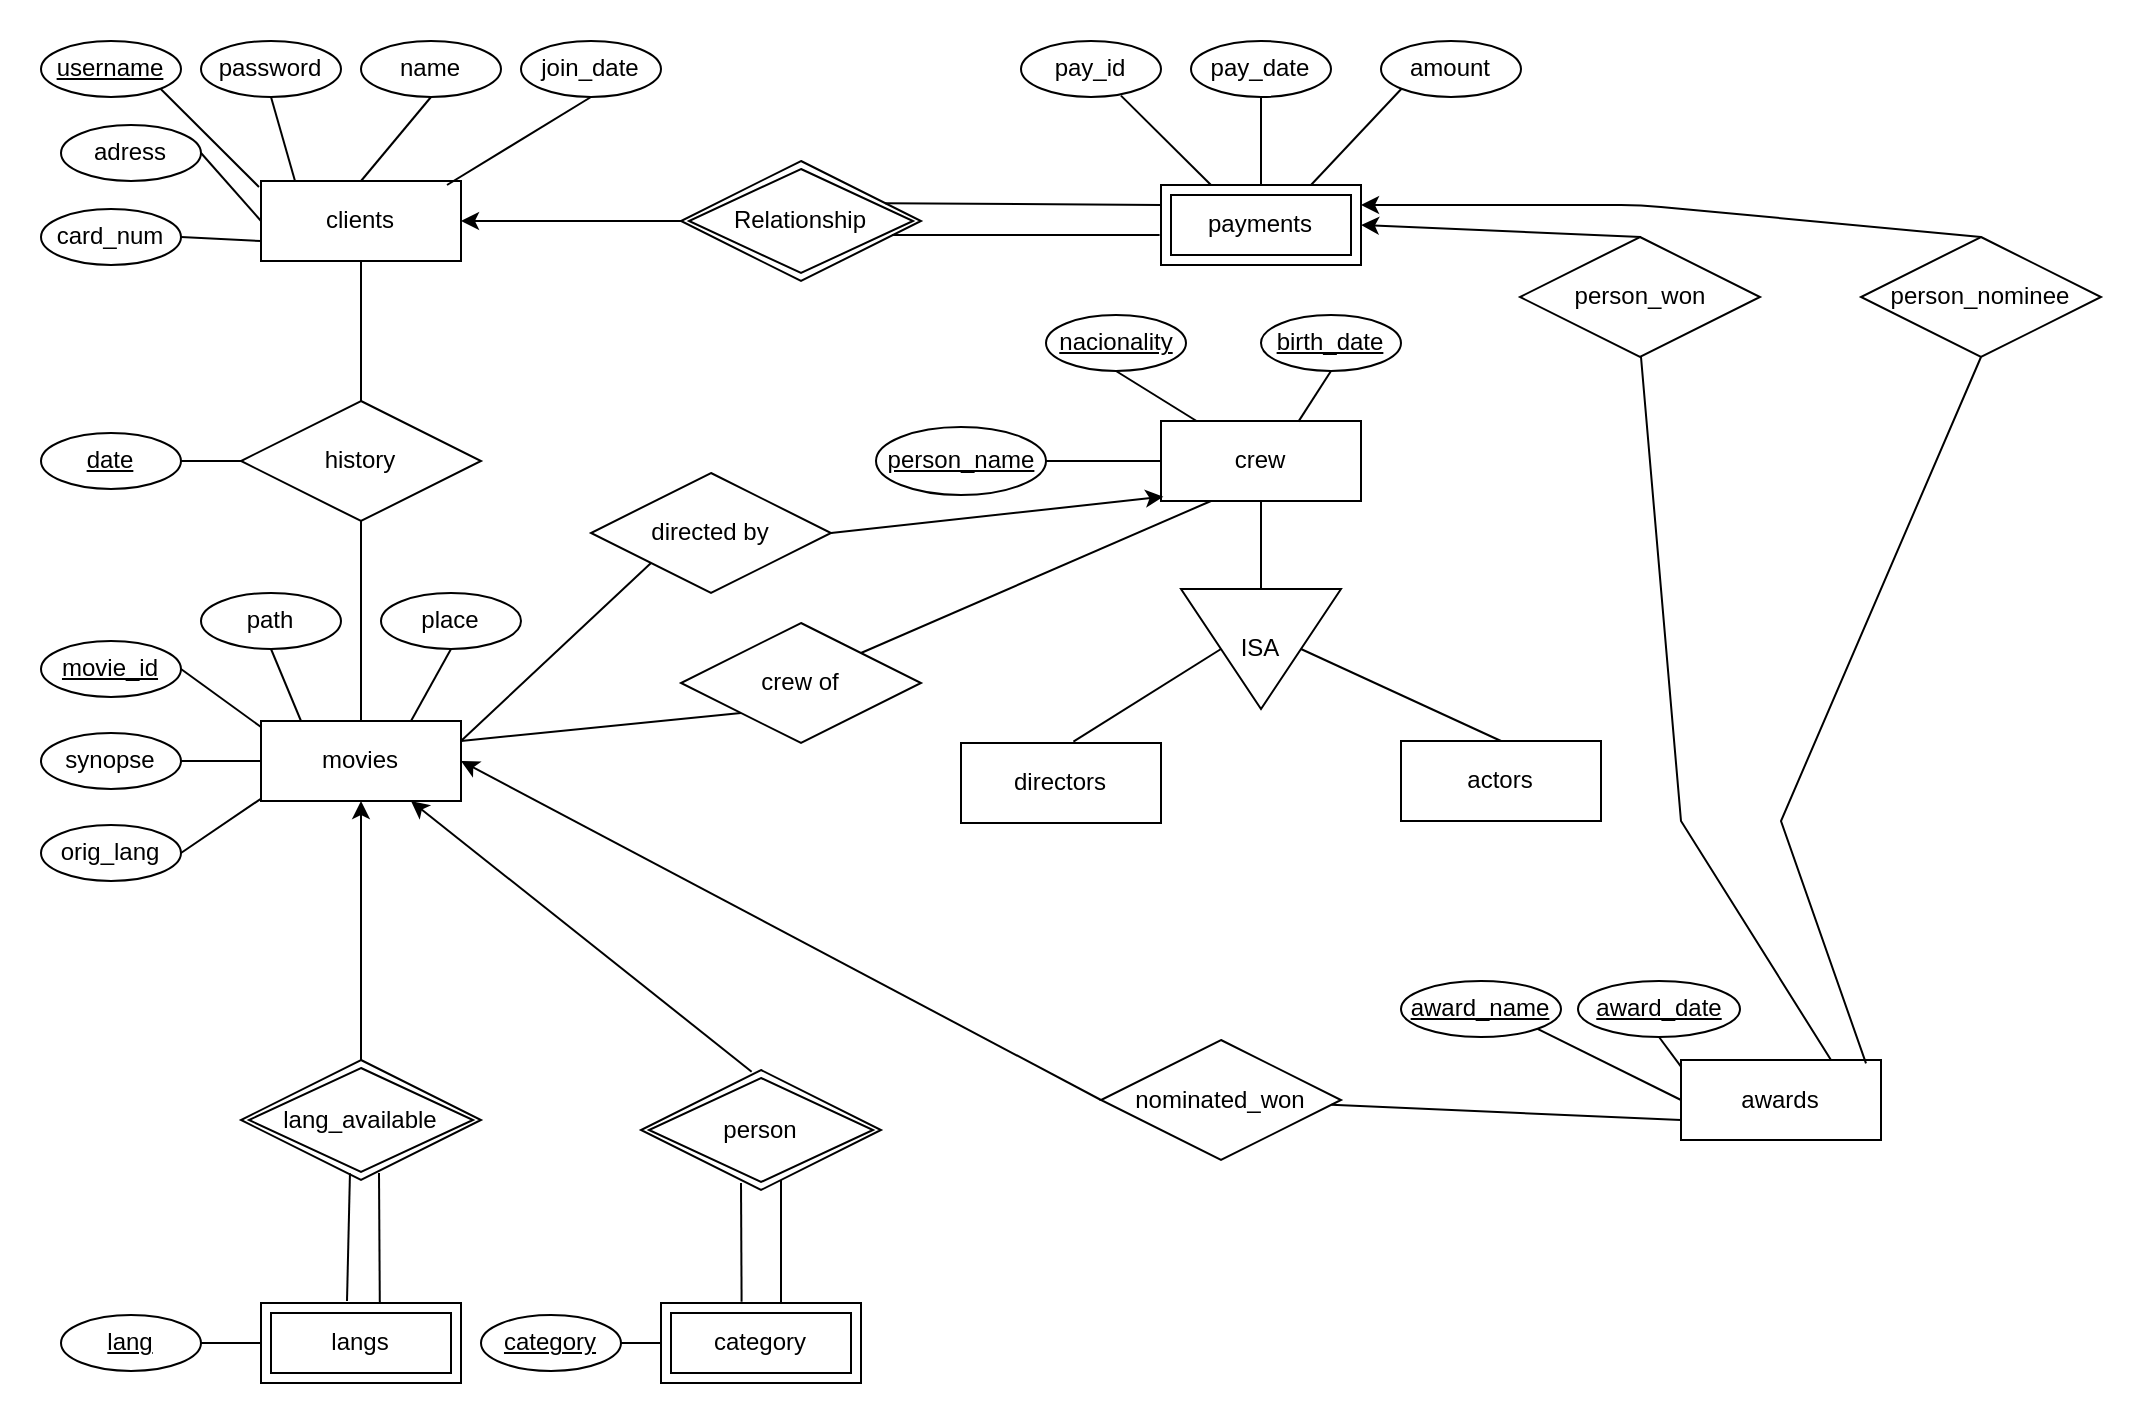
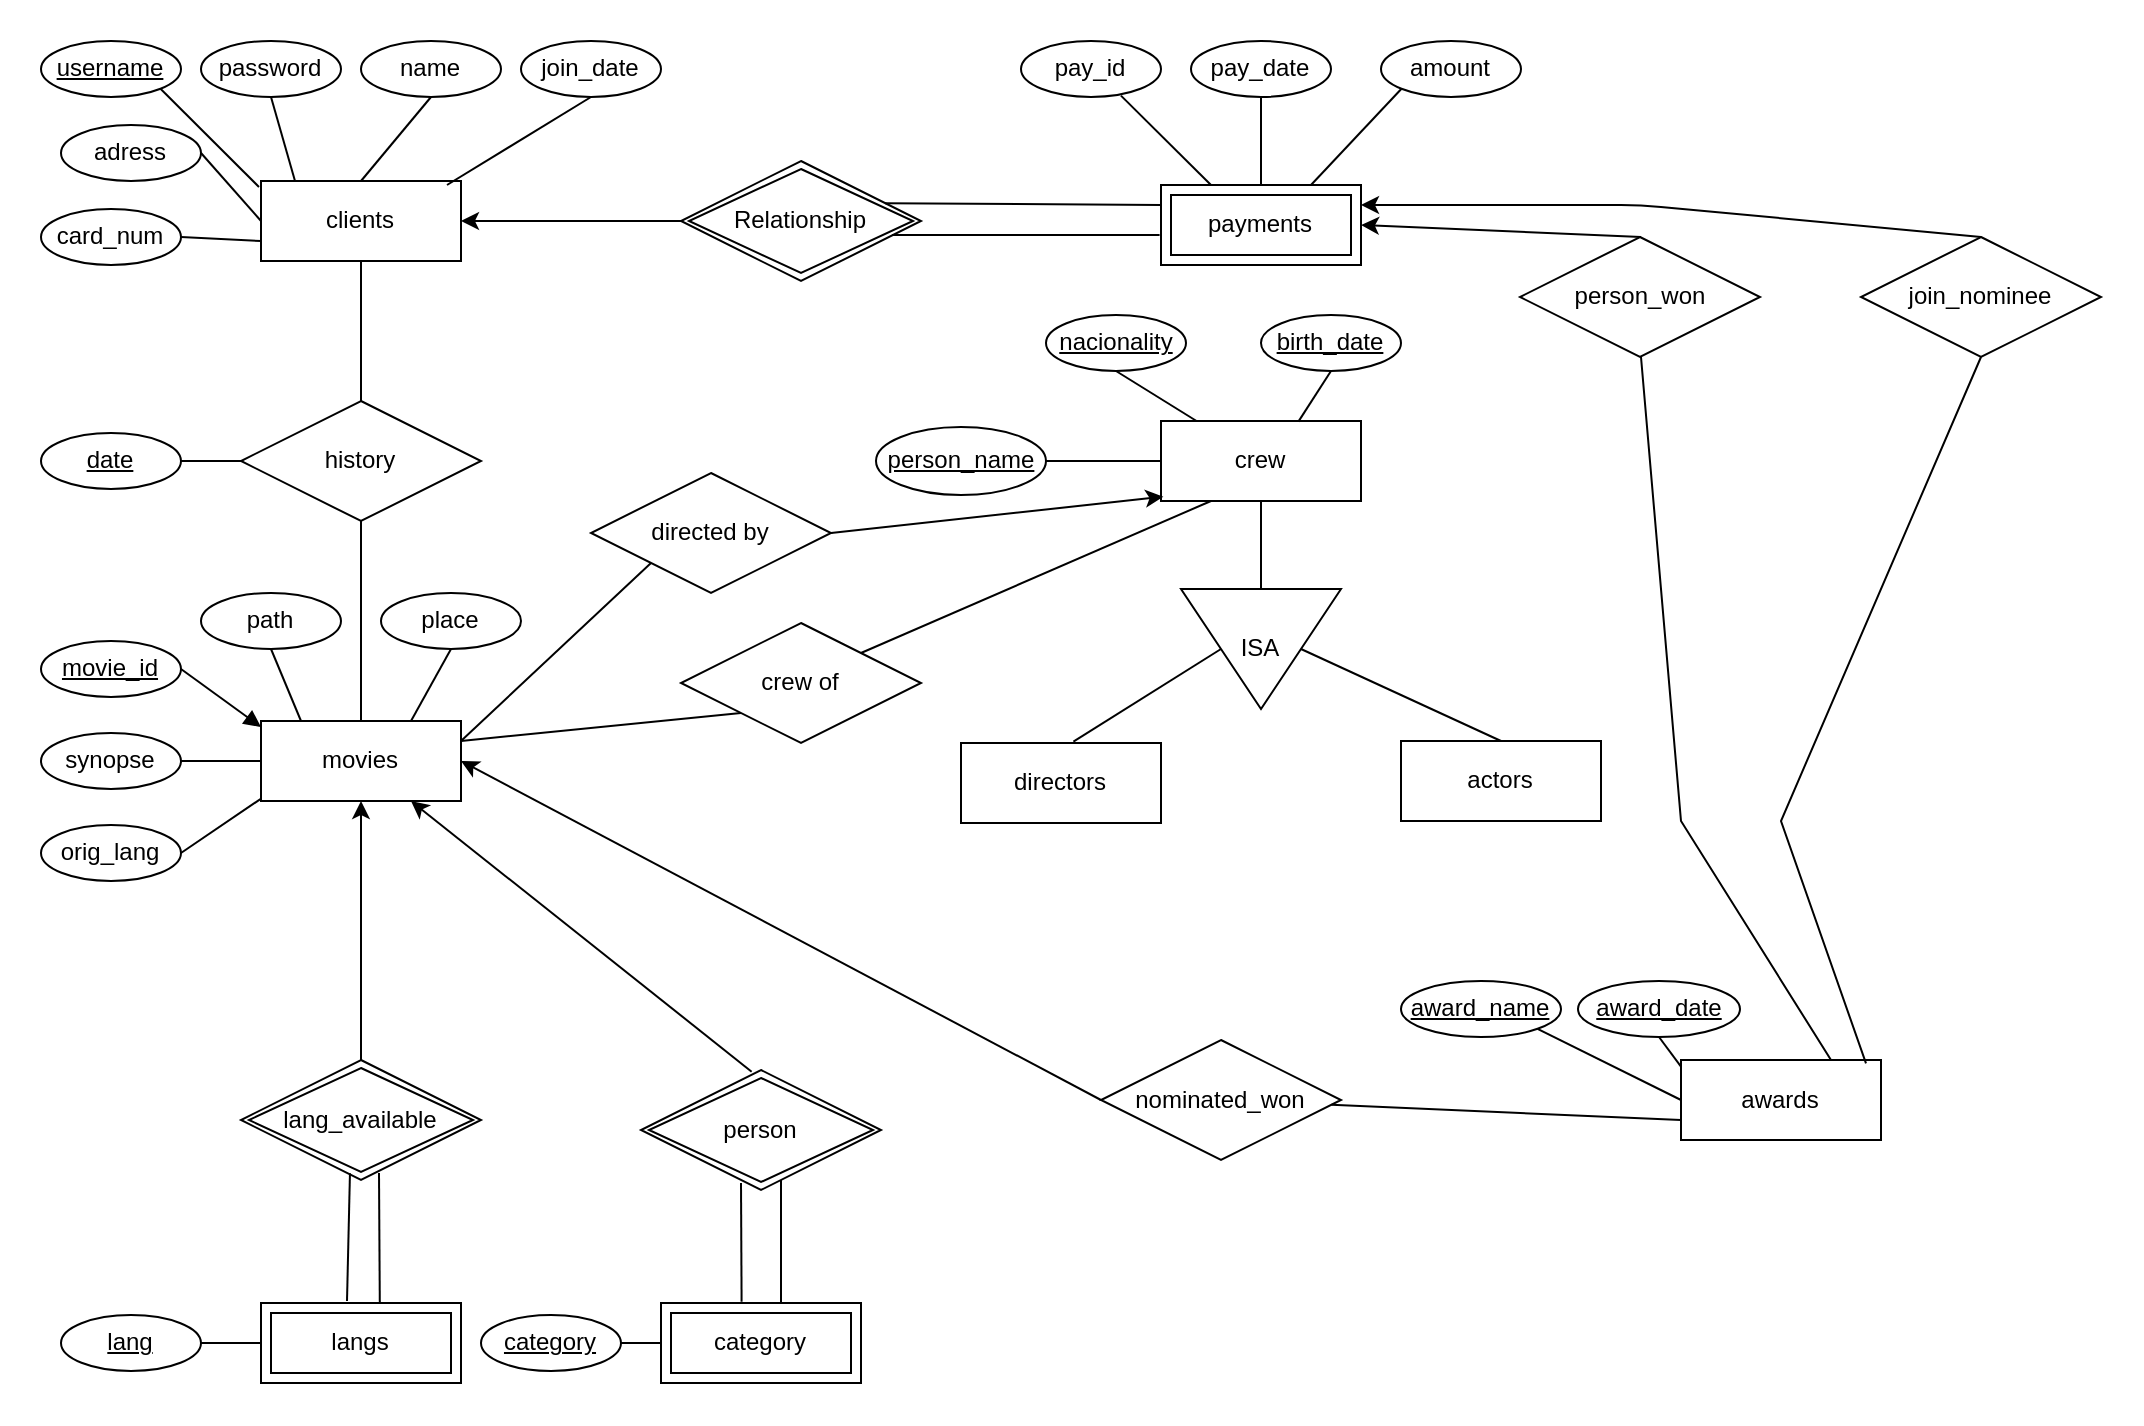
node "person_nominee": label "person_nominee" -> "join_nominee"
edge "movie_id" -- "movies": arrowhead none -> block
